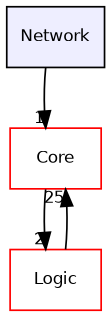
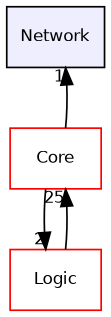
edge "Network" -> "Core": reversed
